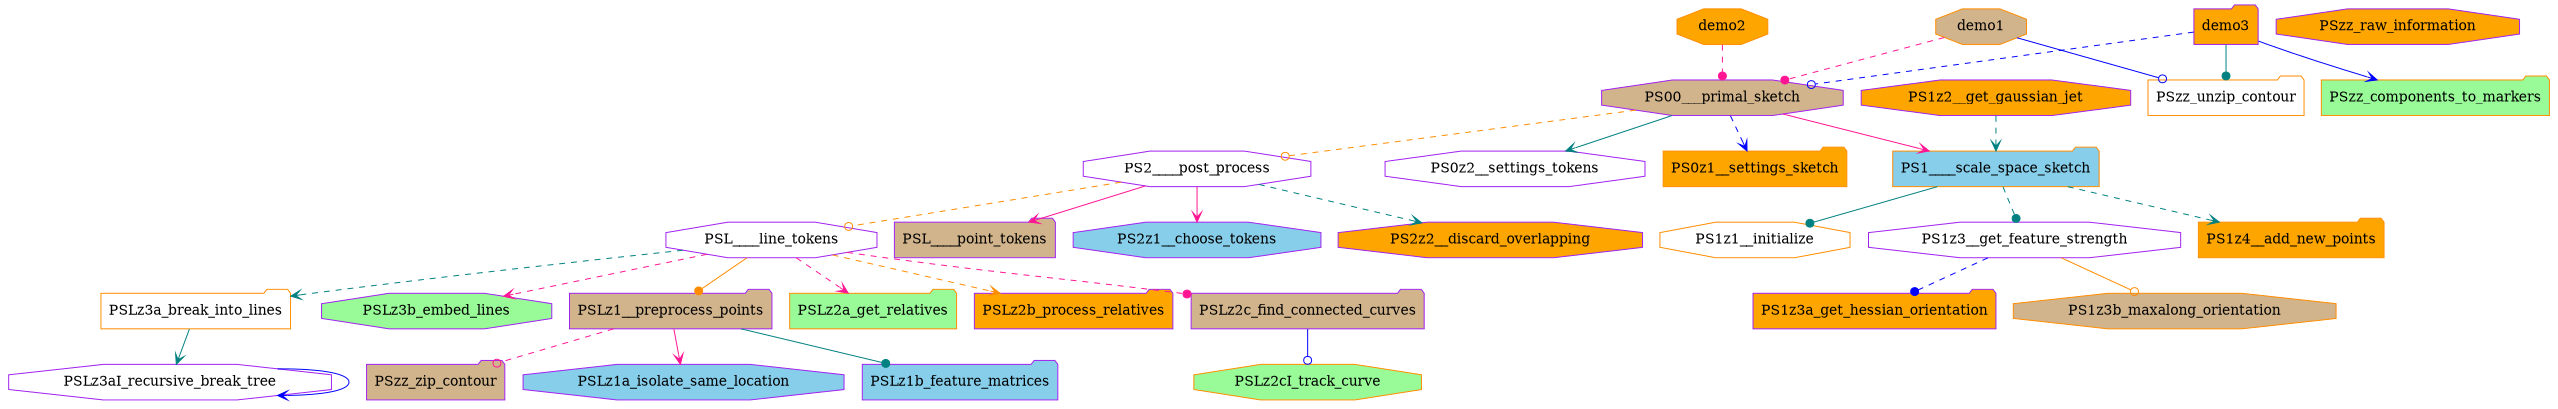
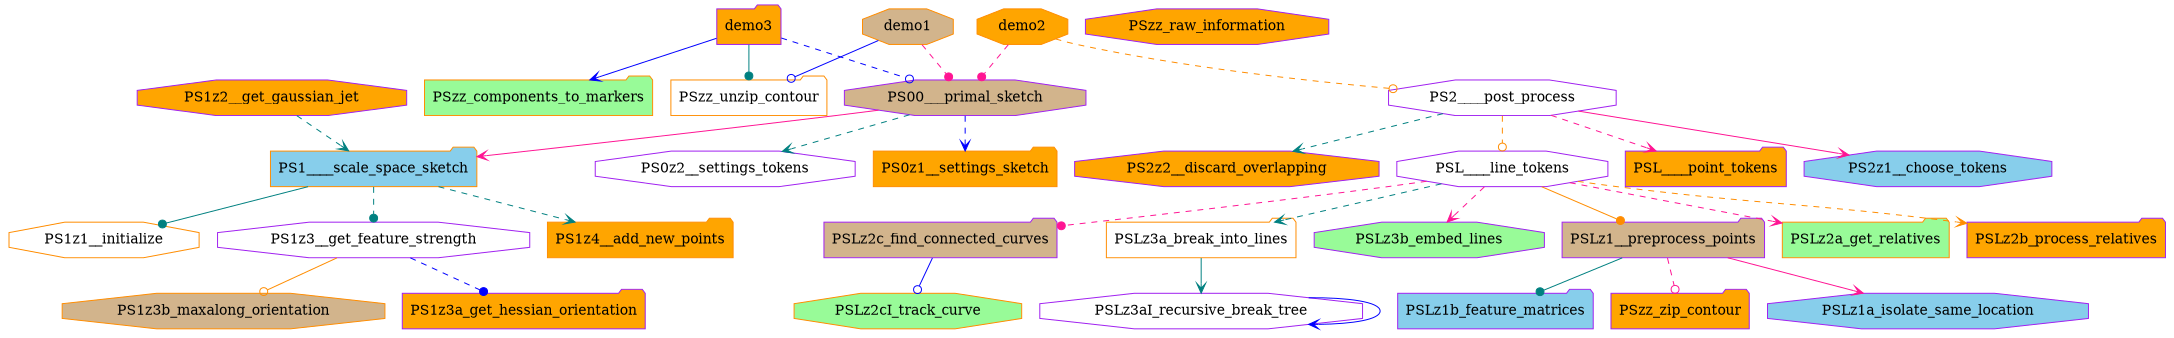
edge "PS00___primal_sketch" -> "PS0z2__settings_tokens": style solid -> dashed
edge "PS00___primal_sketch" -> "PS2____post_process": now "demo2" -> "PS2____post_process"
edge "PS2____post_process" -> "PSL____point_tokens": style solid -> dashed
node "PSL____point_tokens": fillcolor tan -> orange
node "PSzz_zip_contour": fillcolor tan -> orange
